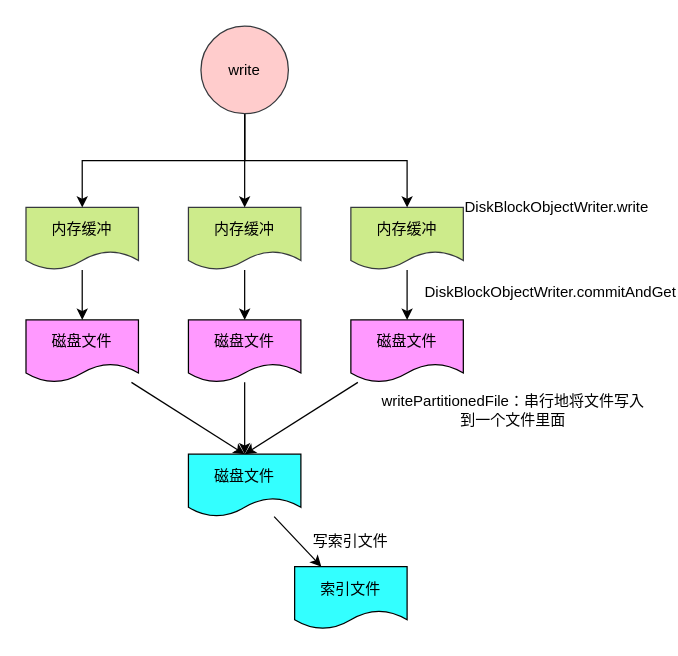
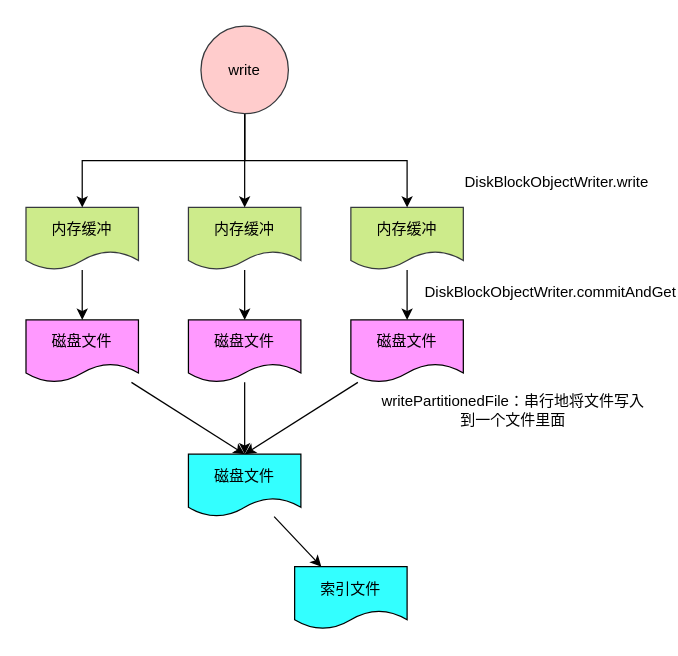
node "DiskBlockObjectWriter.write": moved (557, 217) -> (557, 192)
node "写索引文件": removed
